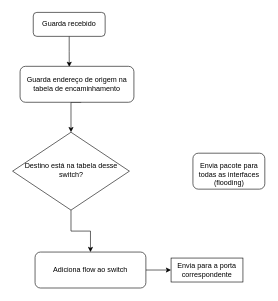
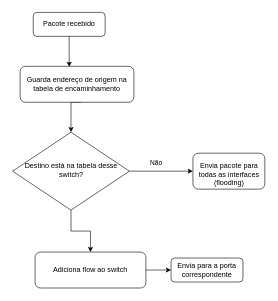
node "Guarda recebido": label "Guarda recebido" -> "Pacote recebido"
edge "Destino está na tabela desse switch?" -> "Envia pacote para todas as interfaces (flooding)": added, label "Não"
node "Envia para a porta correspondente": shape rectangle -> rounded rectangle
